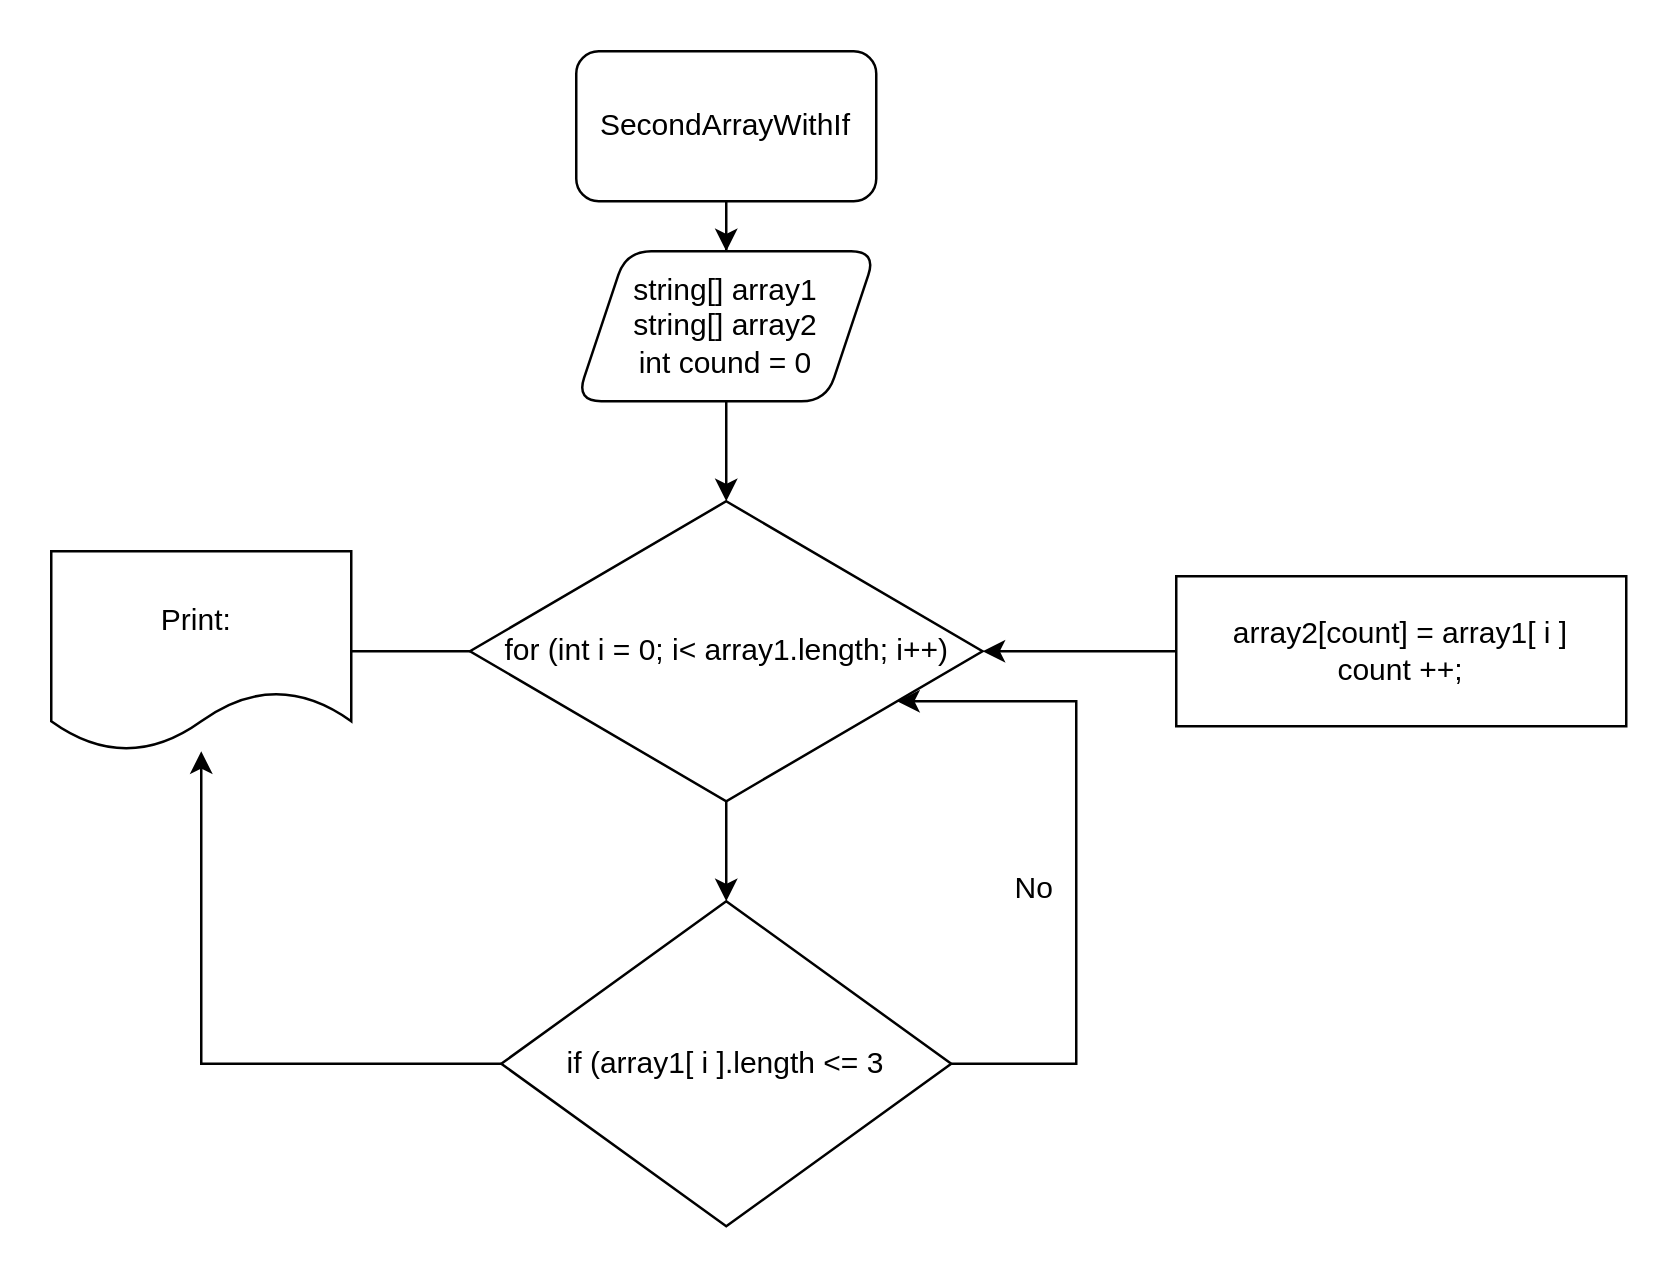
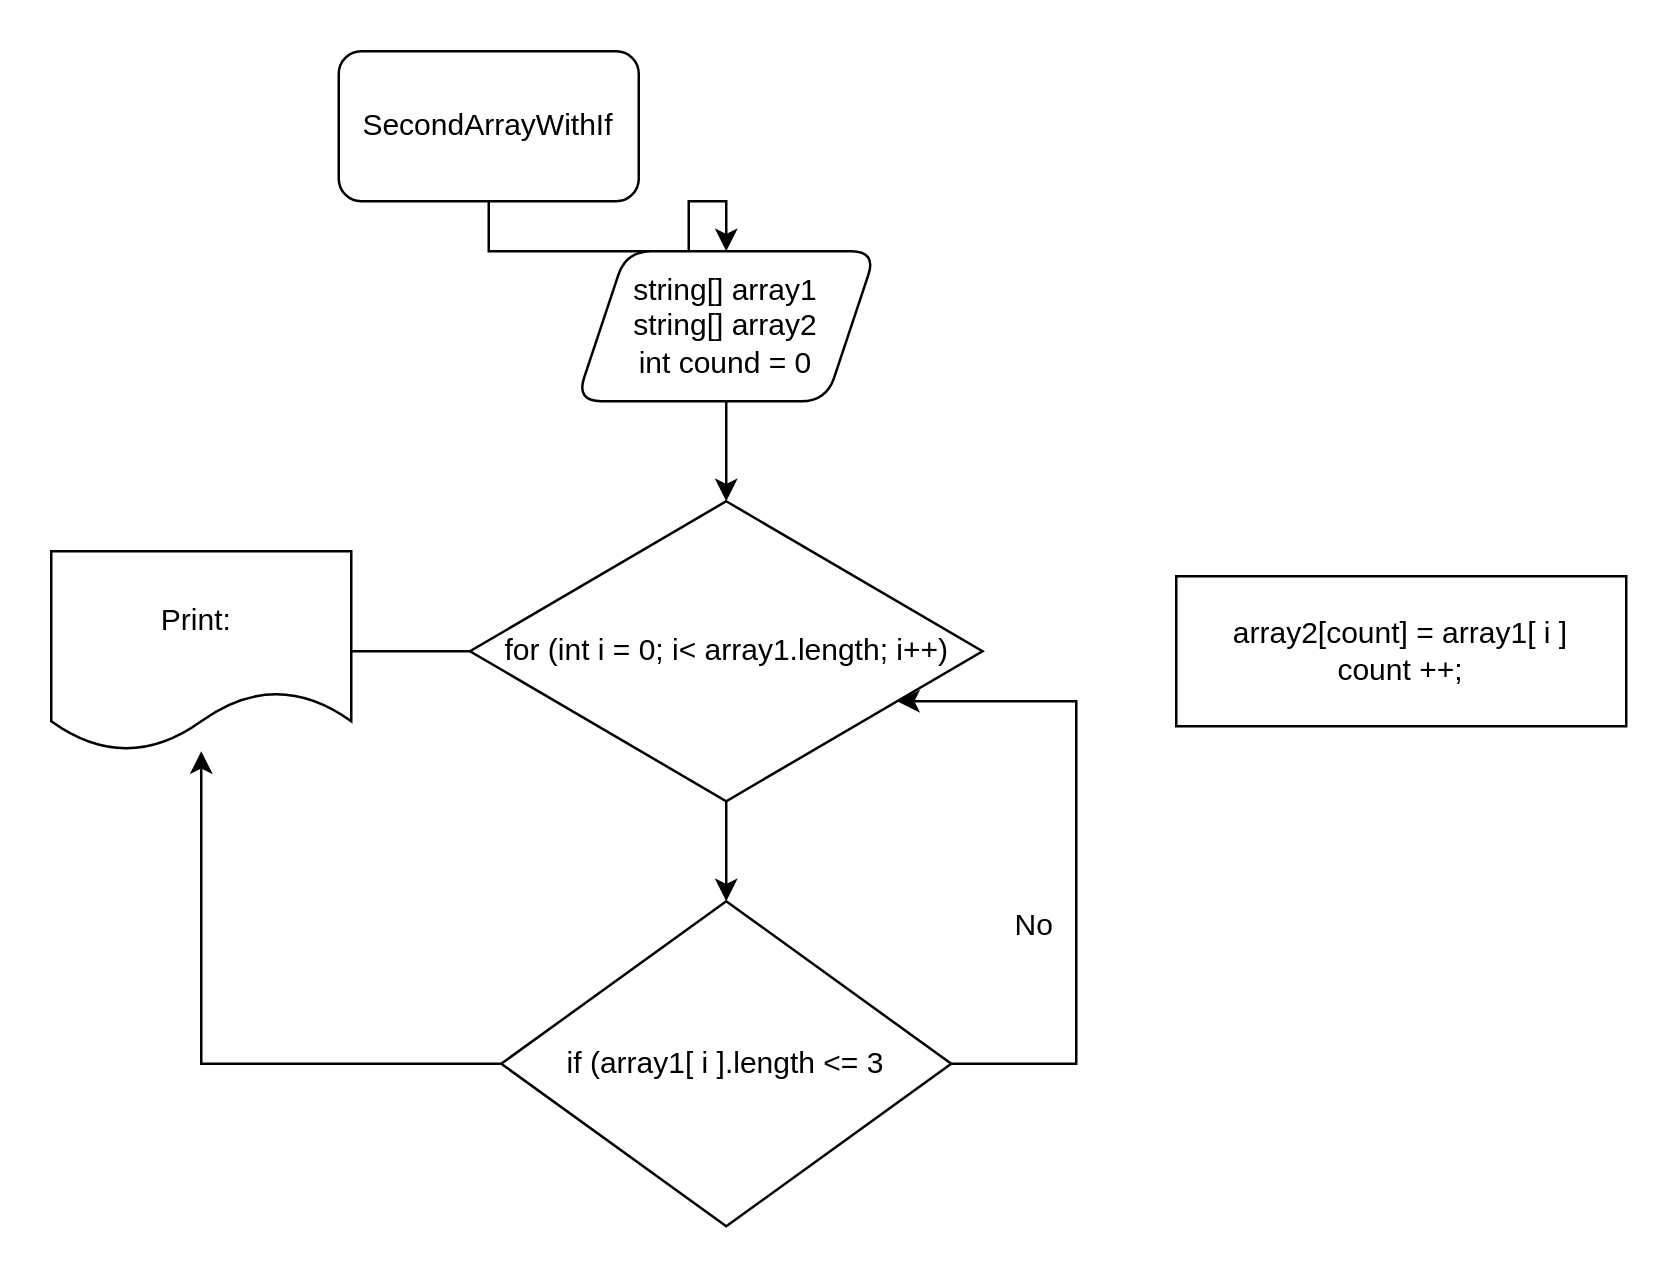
node "SecondArrayWithIf": moved (726, 126) -> (489, 126)
edge "array2[count] = array1[ i ] count ++;" -> "for (int i = 0; i< array1.length; i++)": removed
node "No": moved (1033, 889) -> (1033, 926)
